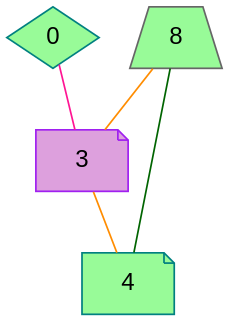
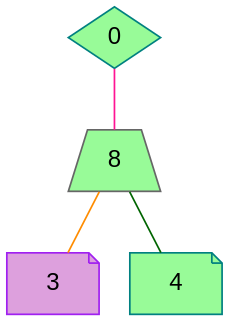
edge "0" -- "3": now "0" -- "8"
edge "3" -- "4": removed
